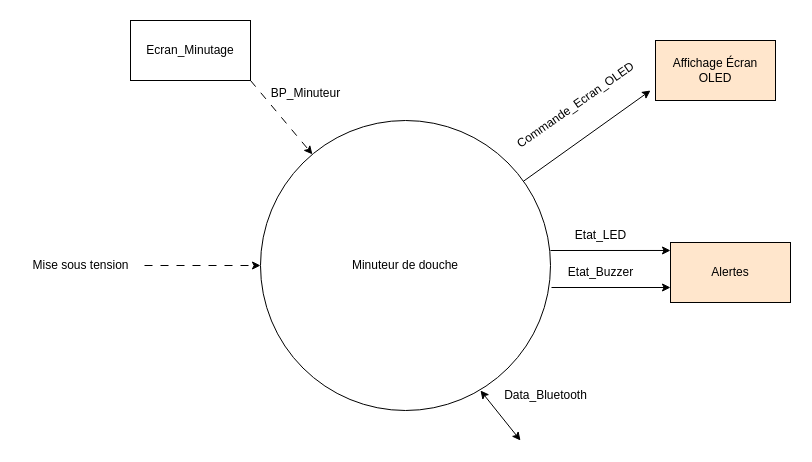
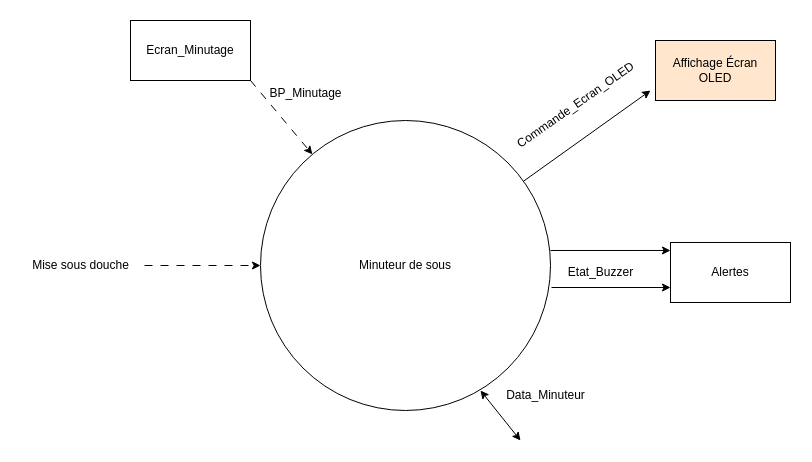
node "BP_Minuteur": label "BP_Minuteur" -> "BP_Minutage"
node "Etat_LED": removed
node "Mise sous tension": label "Mise sous tension" -> "Mise sous douche"
node "Minuteur de douche": label "Minuteur de douche" -> "Minuteur de sous"
node "Alertes": fillcolor #ffe6cc -> #ffffff
node "Data_Bluetooth": label "Data_Bluetooth" -> "Data_Minuteur"
